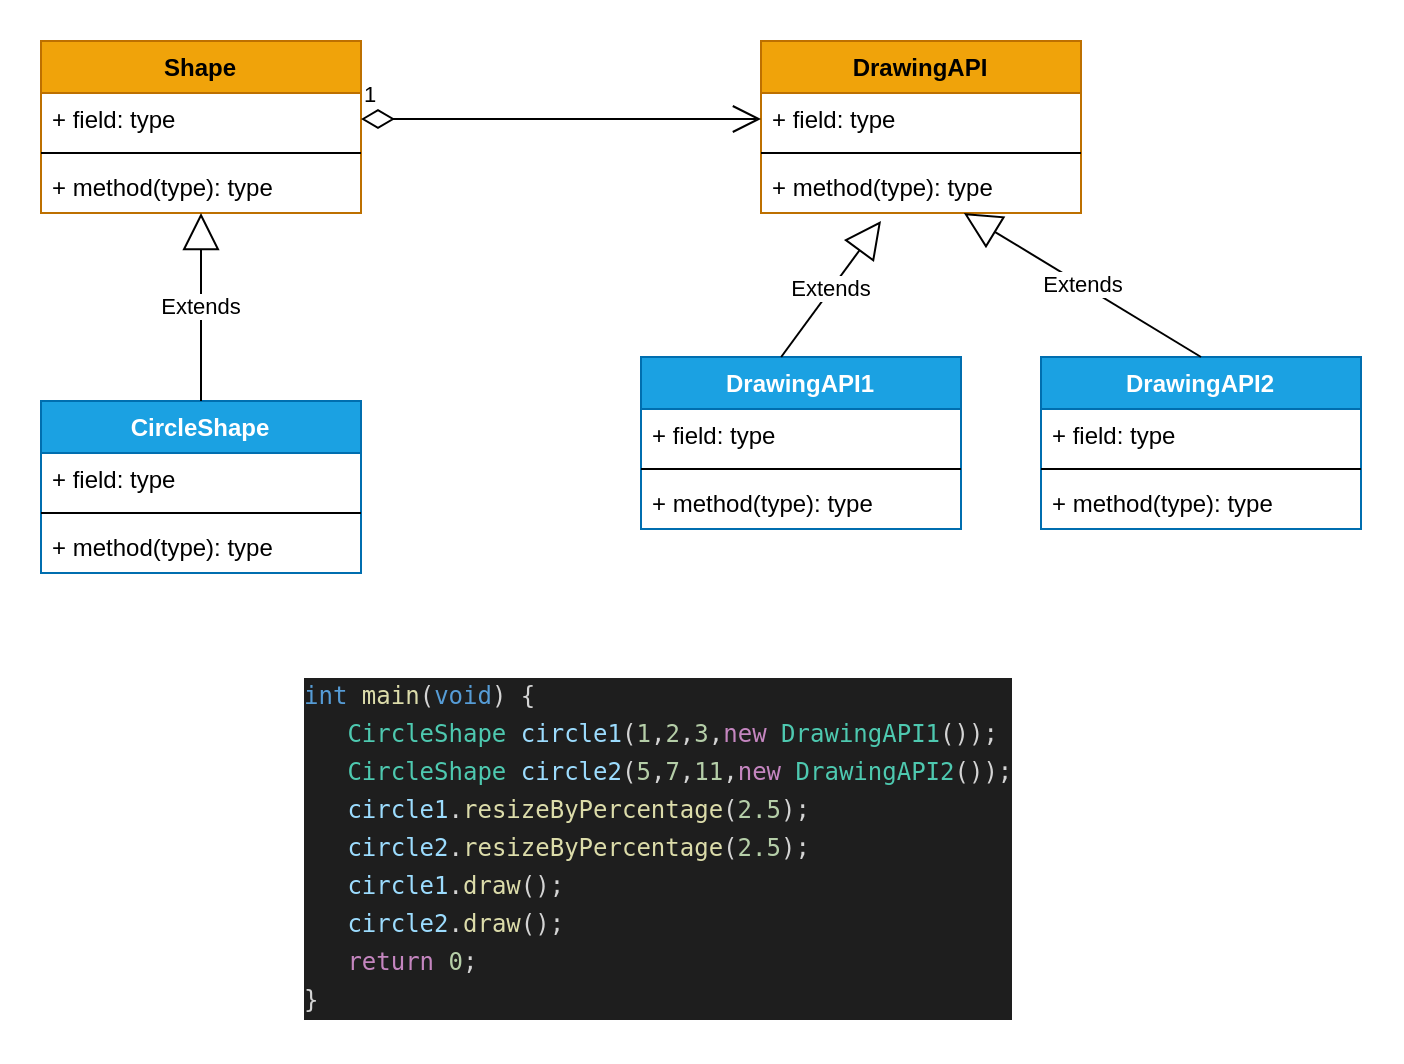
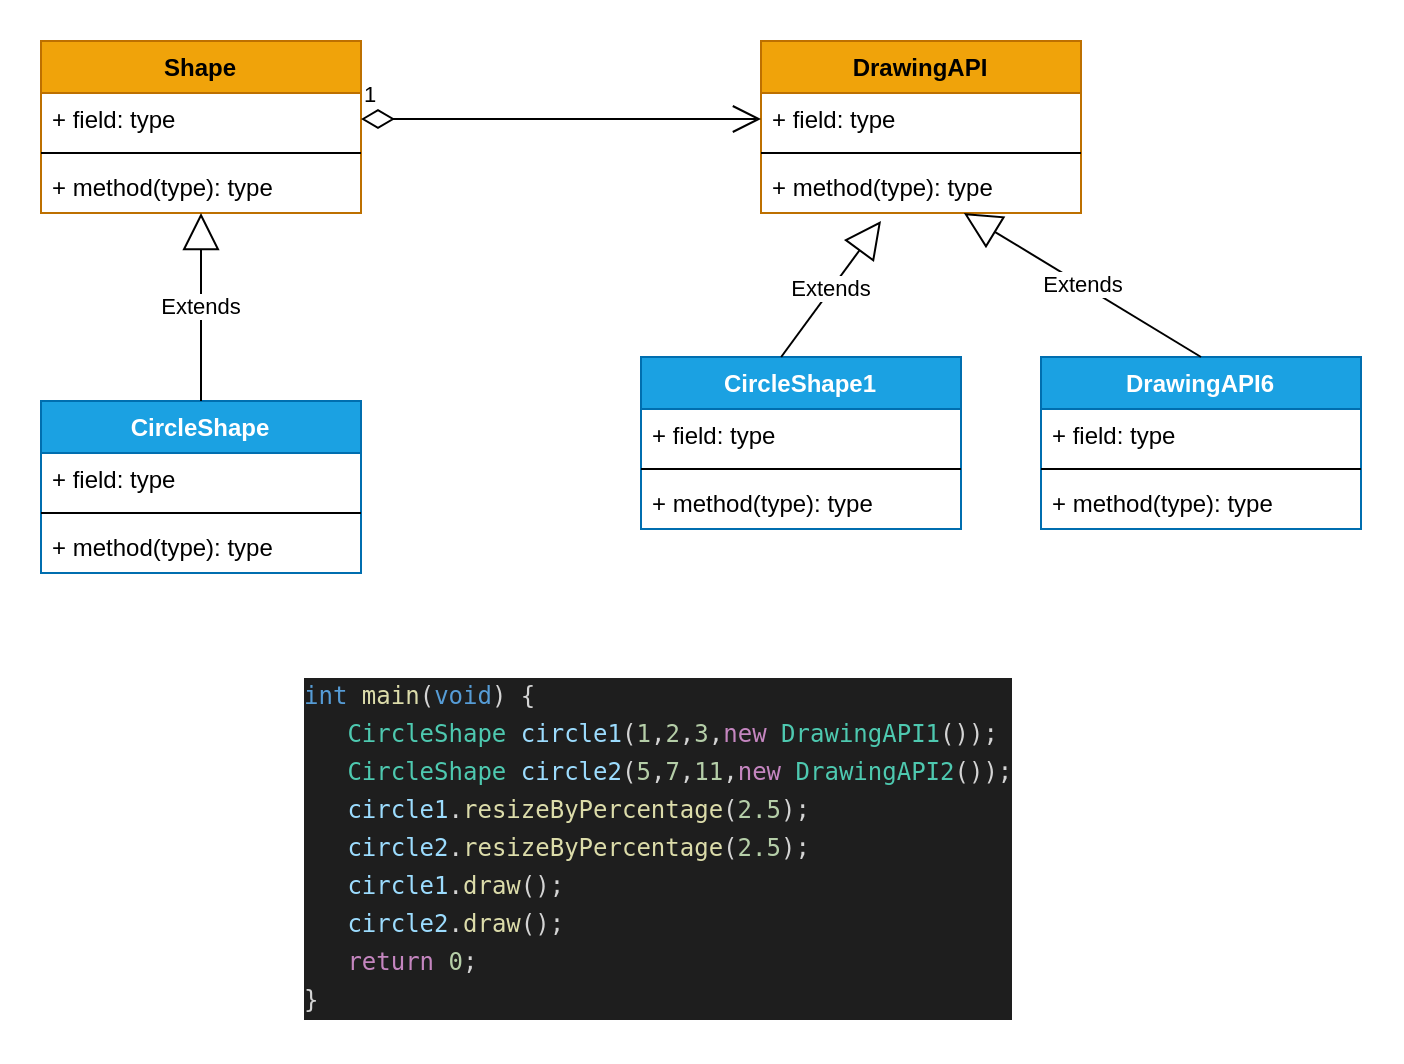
node "DrawingAPI1": label "DrawingAPI1" -> "CircleShape1"
node "DrawingAPI2": label "DrawingAPI2" -> "DrawingAPI6"
